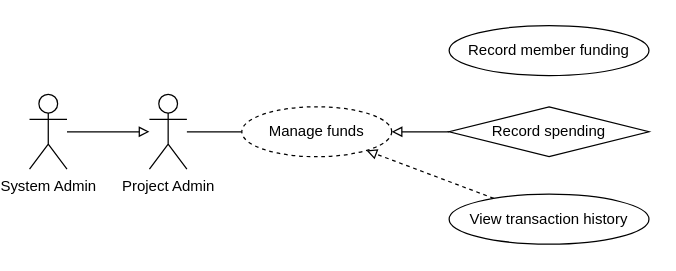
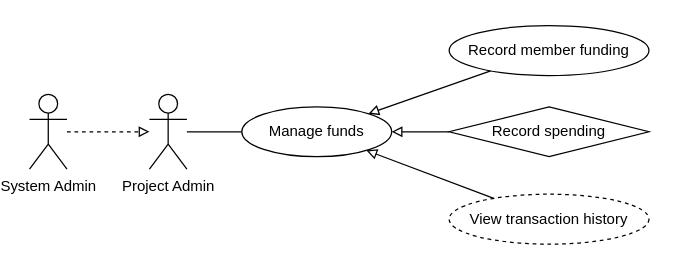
edge "Record member funding" -> "Manage funds": added
edge "System Admin" -> "Project Admin": style solid -> dashed
node "Manage funds": style dashed -> solid
edge "View transaction history" -> "Manage funds": style dashed -> solid
node "View transaction history": style solid -> dashed
